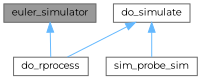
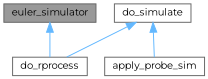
node "sim_probe_sim": label "sim_probe_sim" -> "apply_probe_sim"
